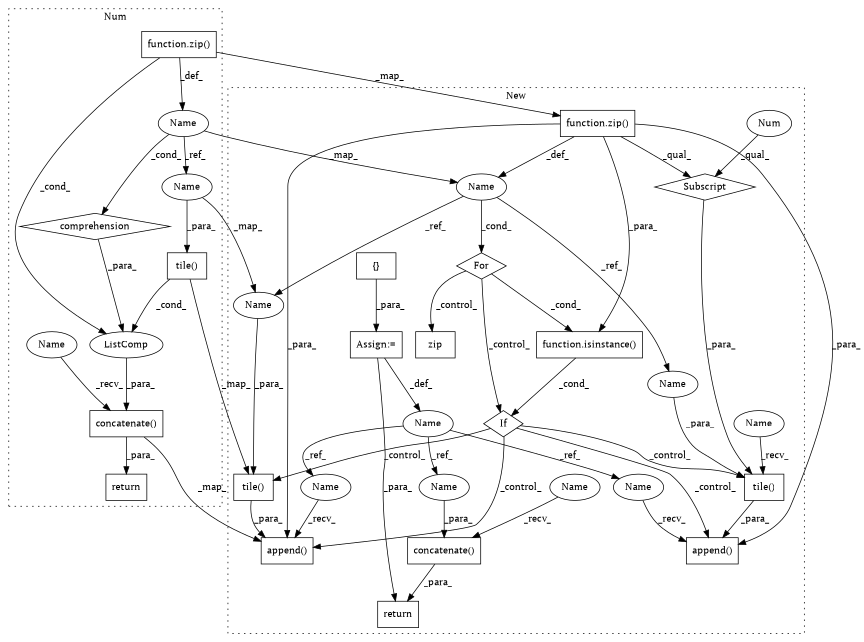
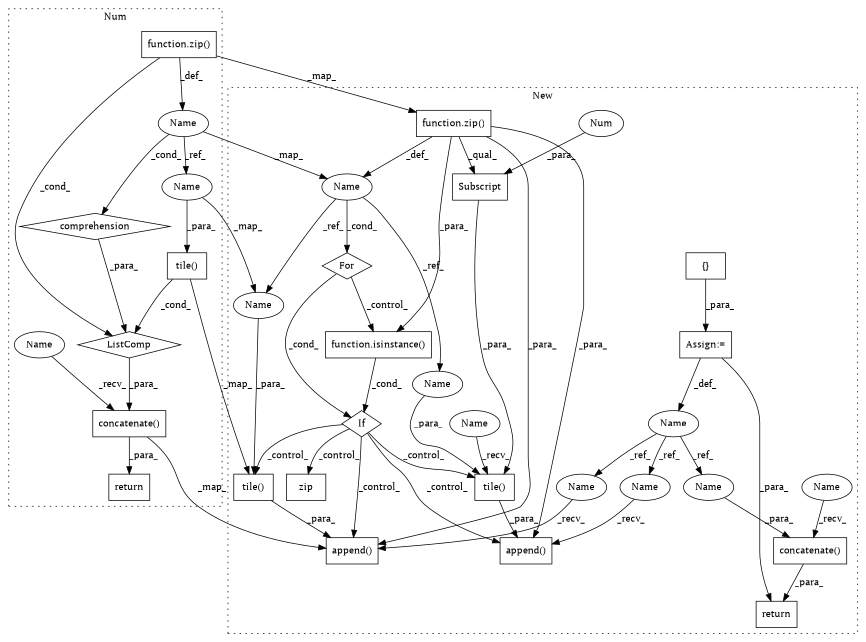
edge "Num" -> "Subscript": label "_qual_" -> "_para_"
node "Subscript": shape diamond -> box
edge "For" -> "zip": now "If" -> "zip"
edge "For" -> "function.isinstance()": label "_cond_" -> "_control_"
node "ListComp": shape ellipse -> diamond
edge "For" -> "If": label "_control_" -> "_cond_"
